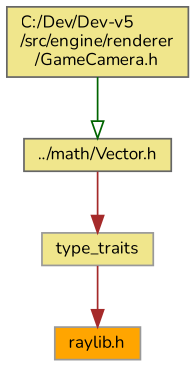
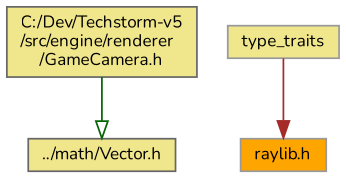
node "C:/Dev/Dev-v5 /src/engine/renderer /GameCamera.h": label "C:/Dev/Dev-v5 /src/engine/renderer /GameCamera.h" -> "C:/Dev/Techstorm-v5 /src/engine/renderer /GameCamera.h"
edge "../math/Vector.h" -> "type_traits": removed
